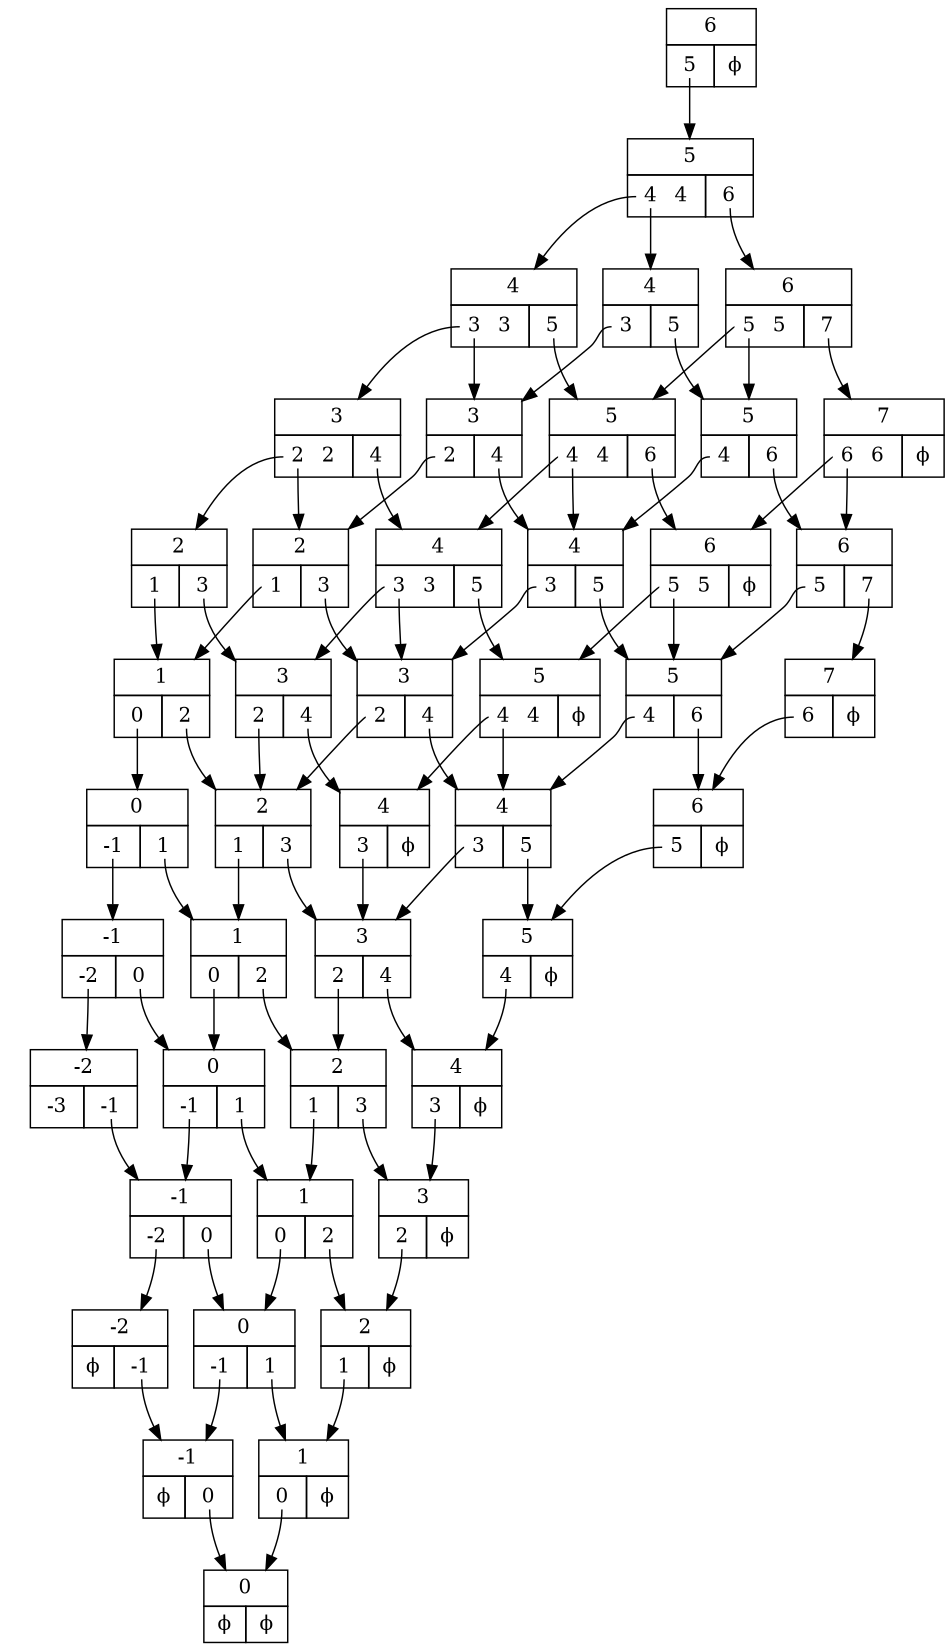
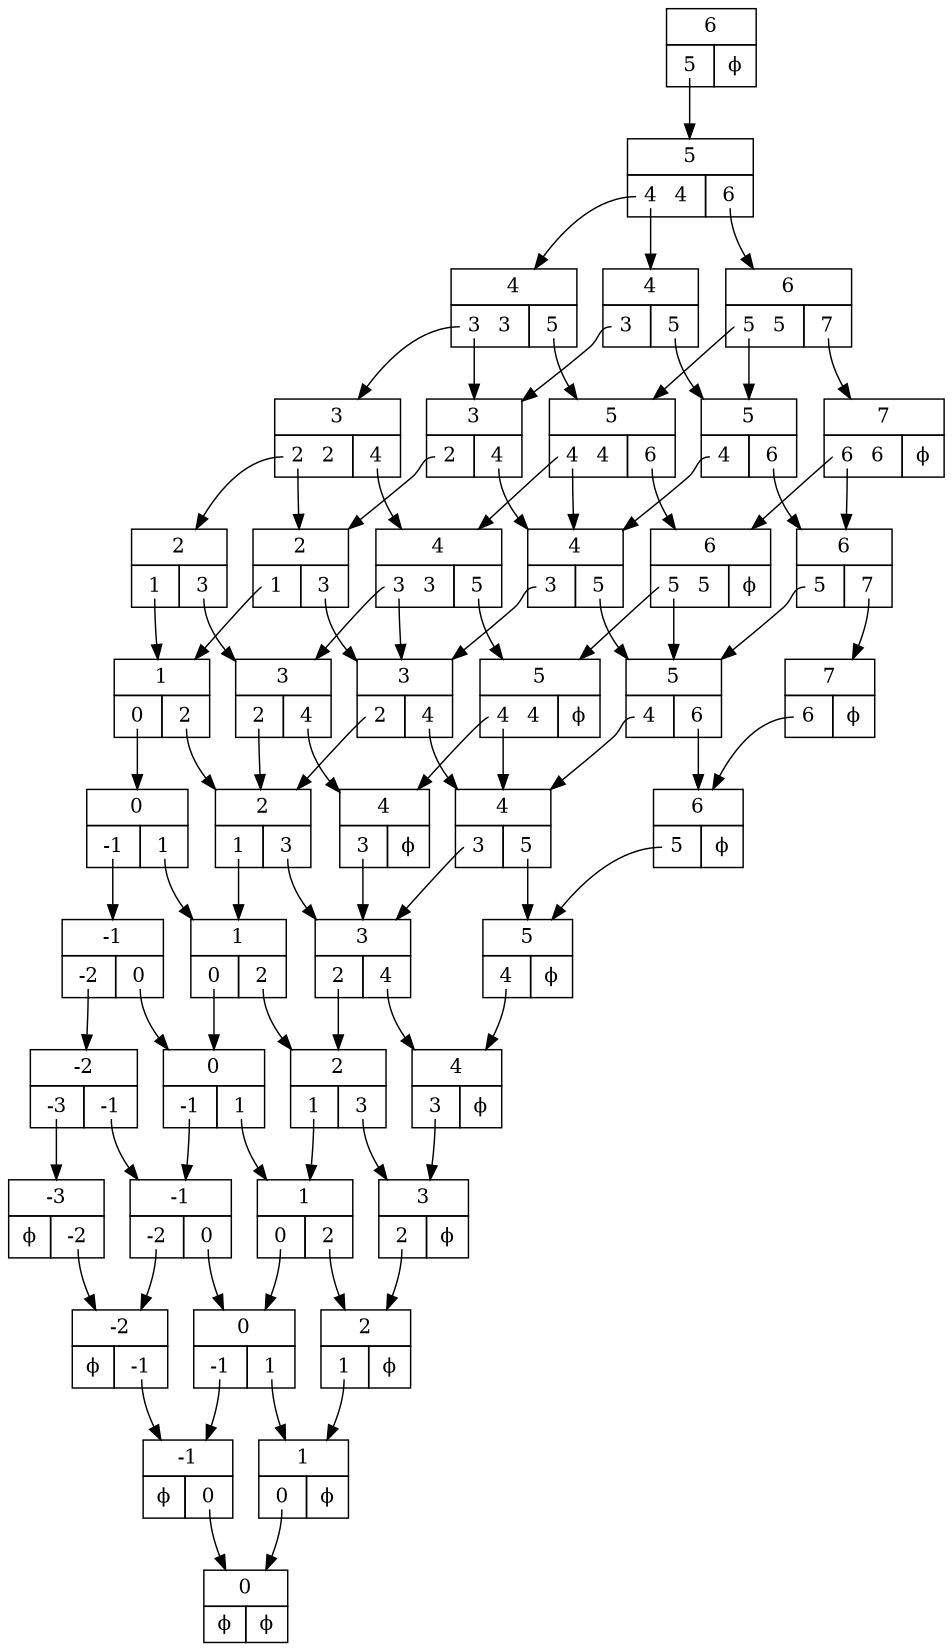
node "-3": added
